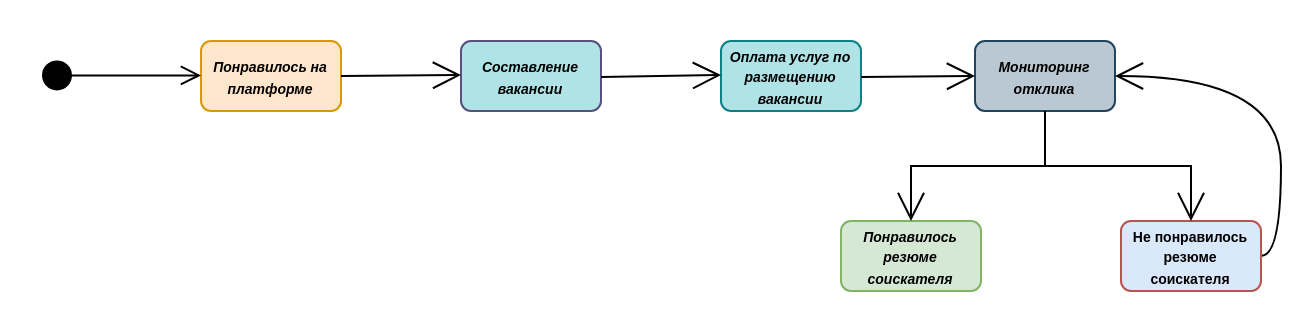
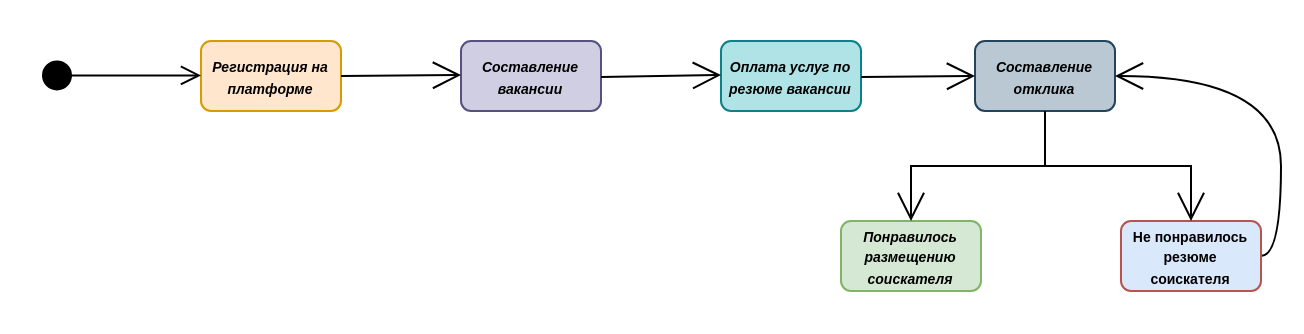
node "Составление вакансии": fillcolor #b0e3e6 -> #d0cee2
node "Понравилось на платформе": label "Понравилось на платформе" -> "Регистрация на платформе"
node "Оплата услуг по размещению вакансии": label "Оплата услуг по размещению вакансии" -> "Оплата услуг по резюме вакансии"
node "Мониторинг отклика": label "Мониторинг отклика" -> "Составление отклика"
node "Понравилось резюме соискателя": label "Понравилось резюме соискателя" -> "Понравилось размещению соискателя"
